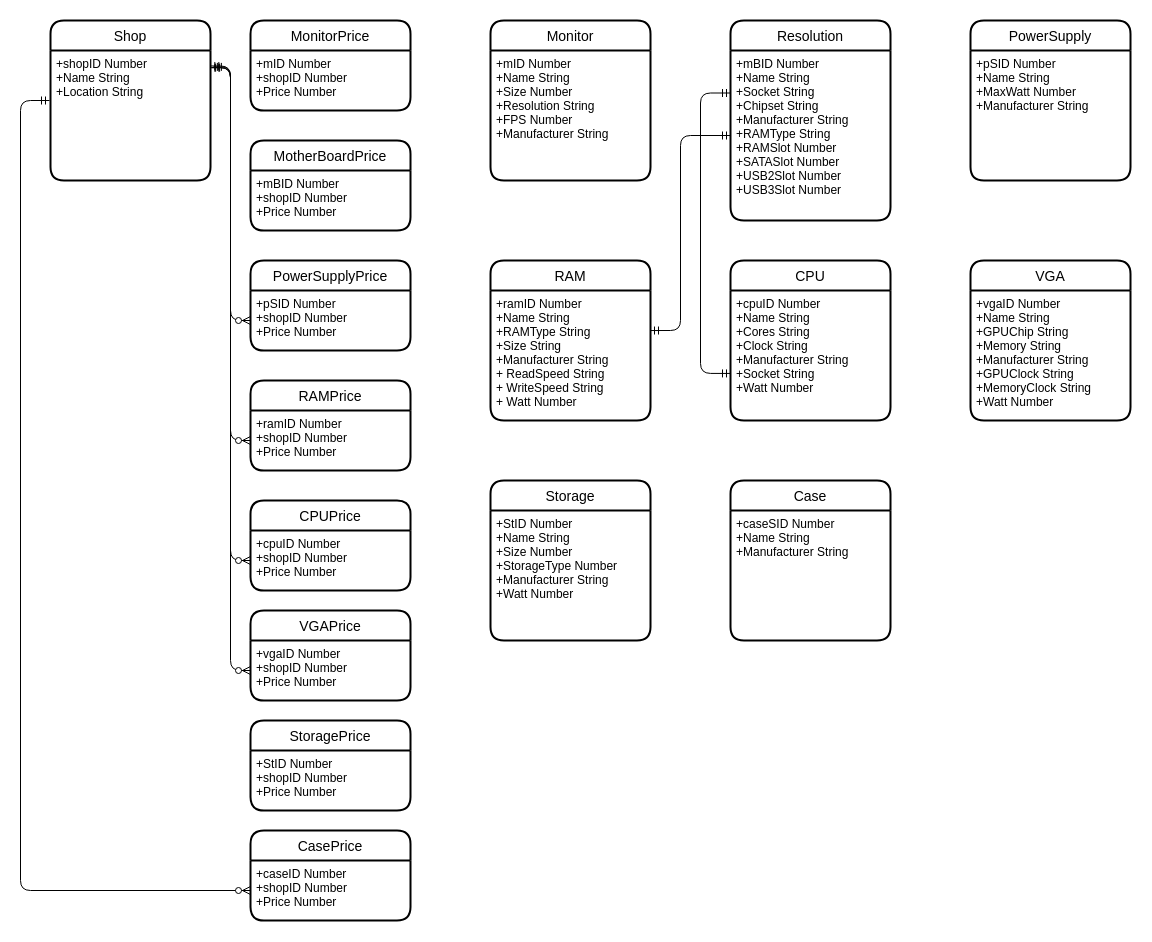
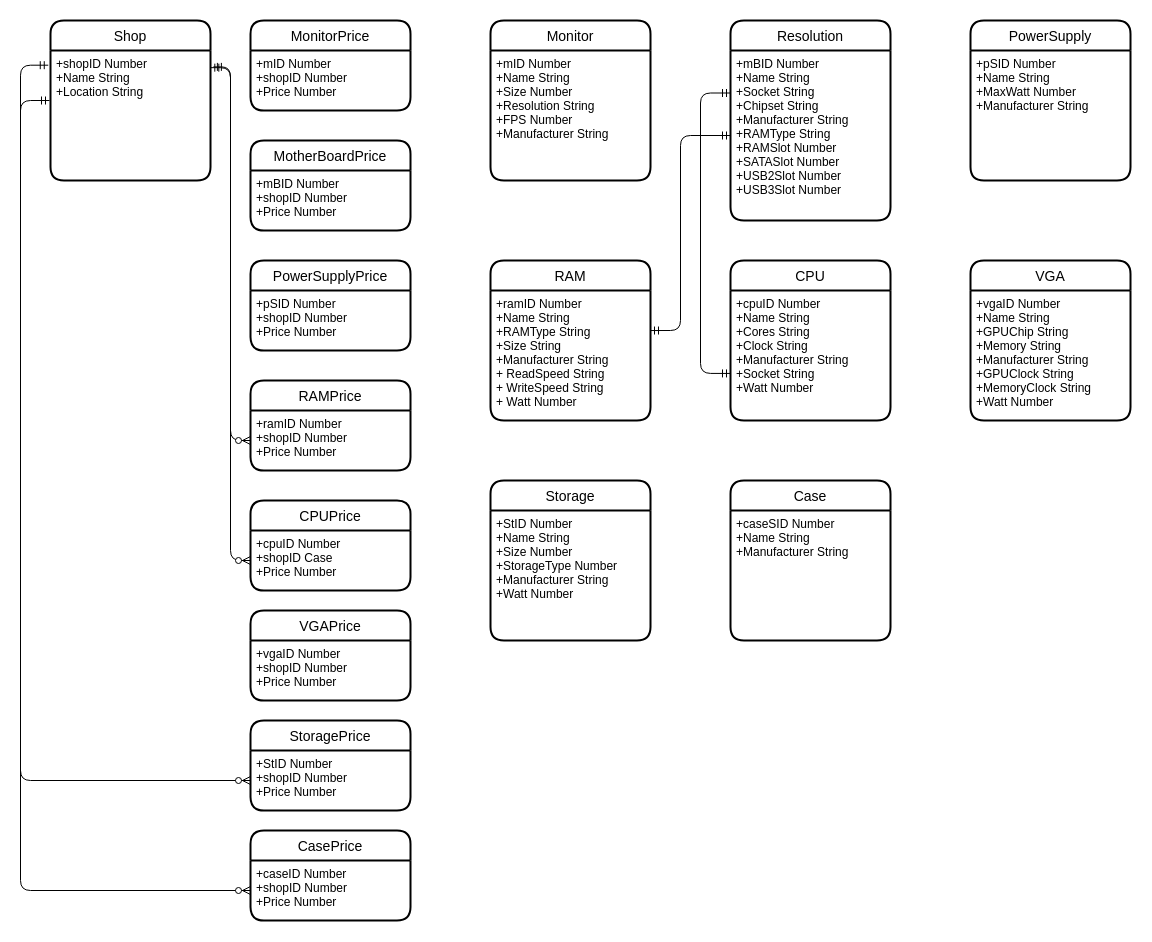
edge "+shopID Number +Name String +Location String" -- "+pSID Number +shopID Number +Price Number": removed
node "+cpuID Number +shopID Number +Price Number": label "+cpuID Number +shopID Number +Price Number" -> "+cpuID Number +shopID Case +Price Number"
edge "+shopID Number +Name String +Location String" -- "+vgaID Number +shopID Number +Price Number": removed
edge "+shopID Number +Name String +Location String" -- "+StID Number +shopID Number +Price Number": added
